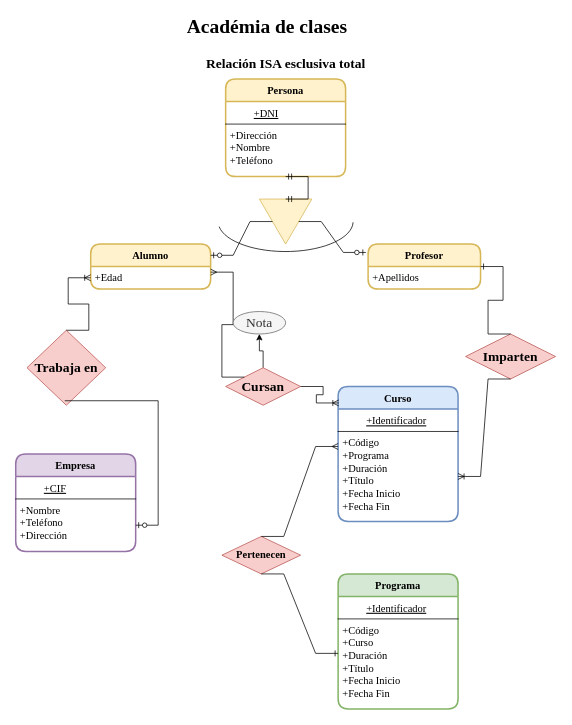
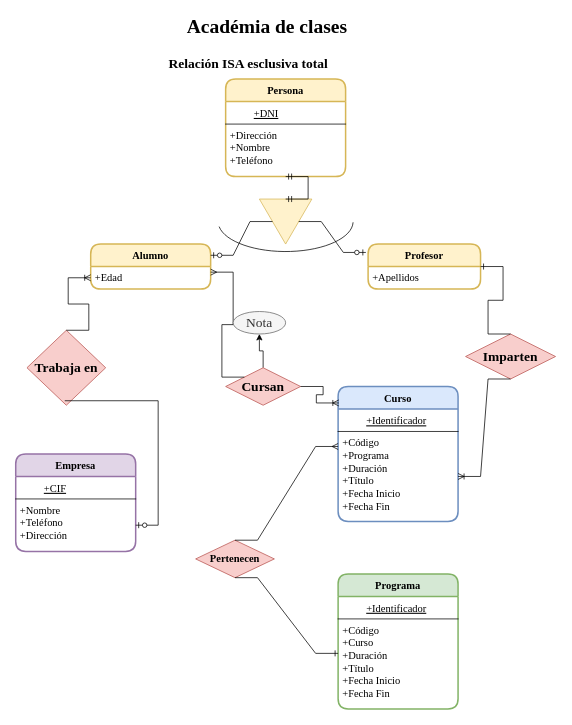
node "Relación ISA esclusiva total": moved (285, 64) -> (248, 64)
node "Pertenecen": moved (261, 555) -> (235, 559)
